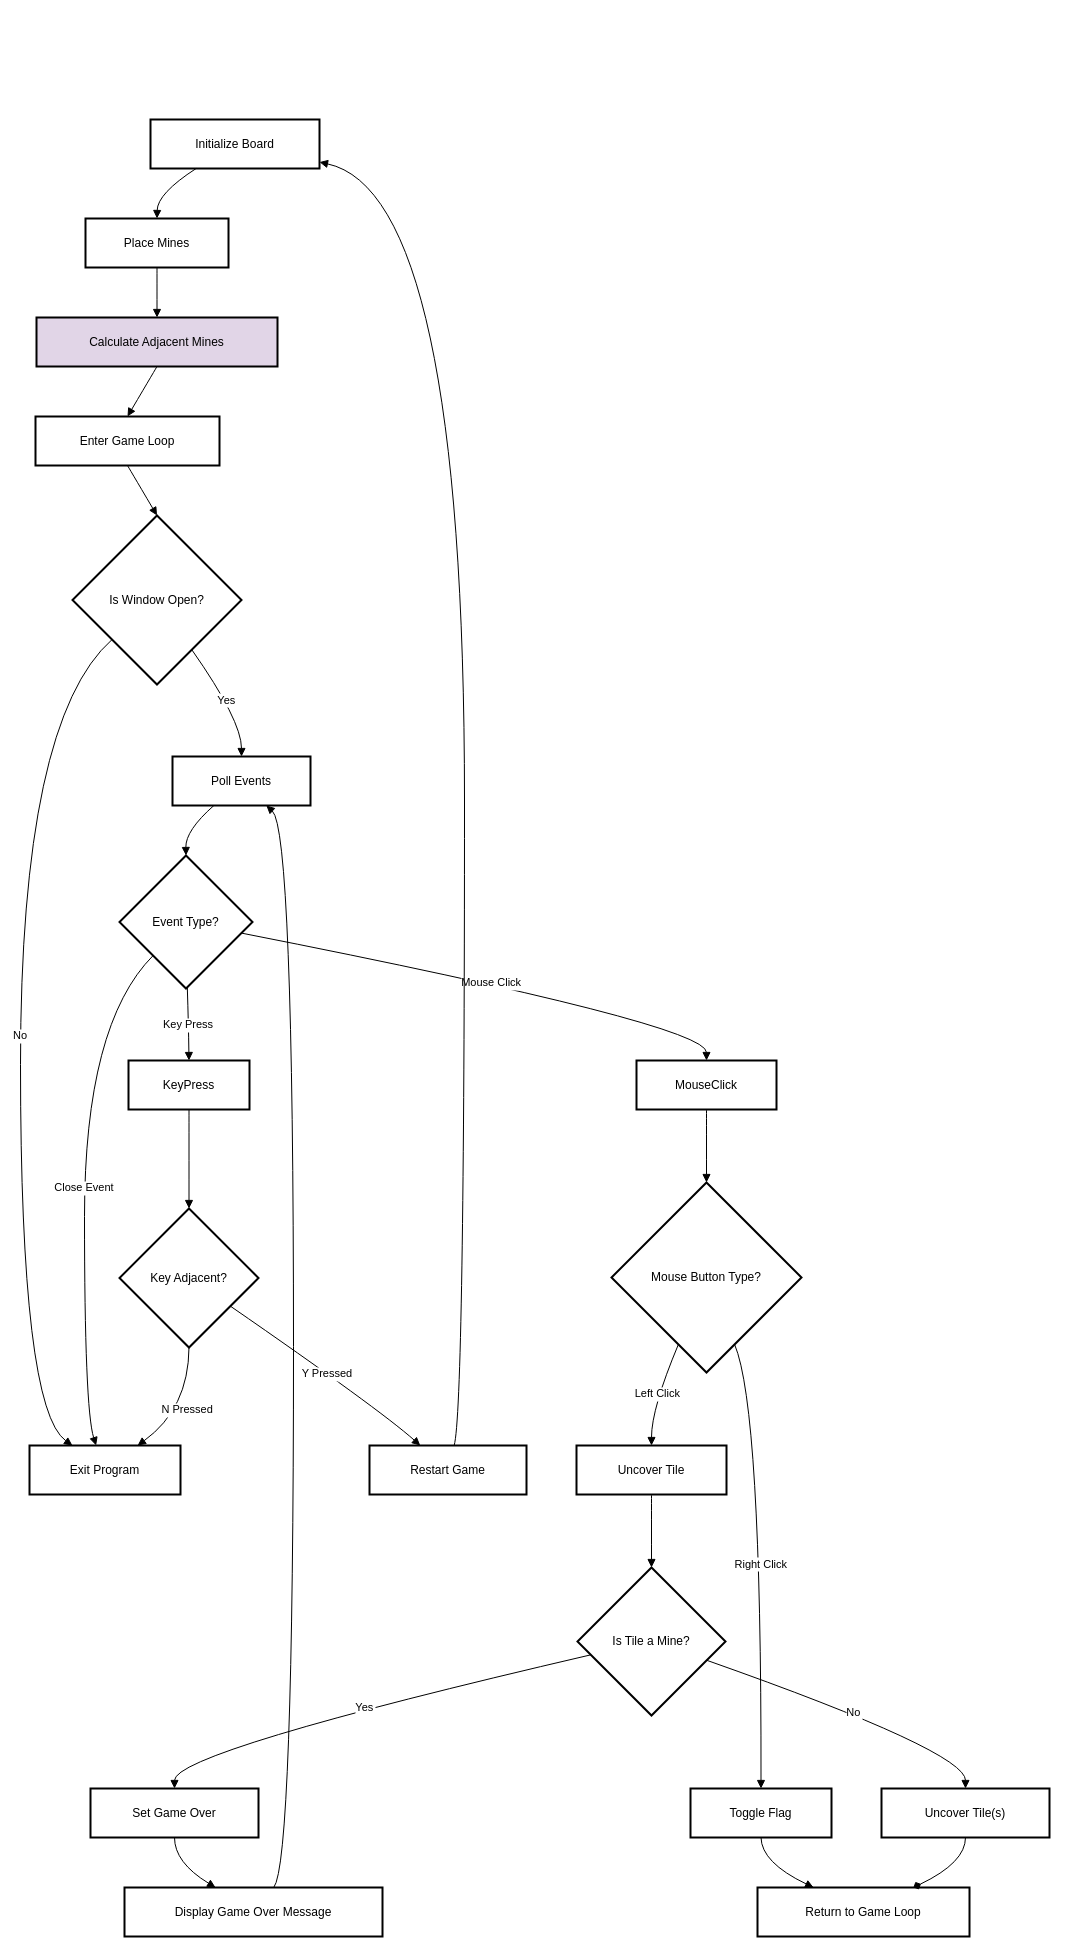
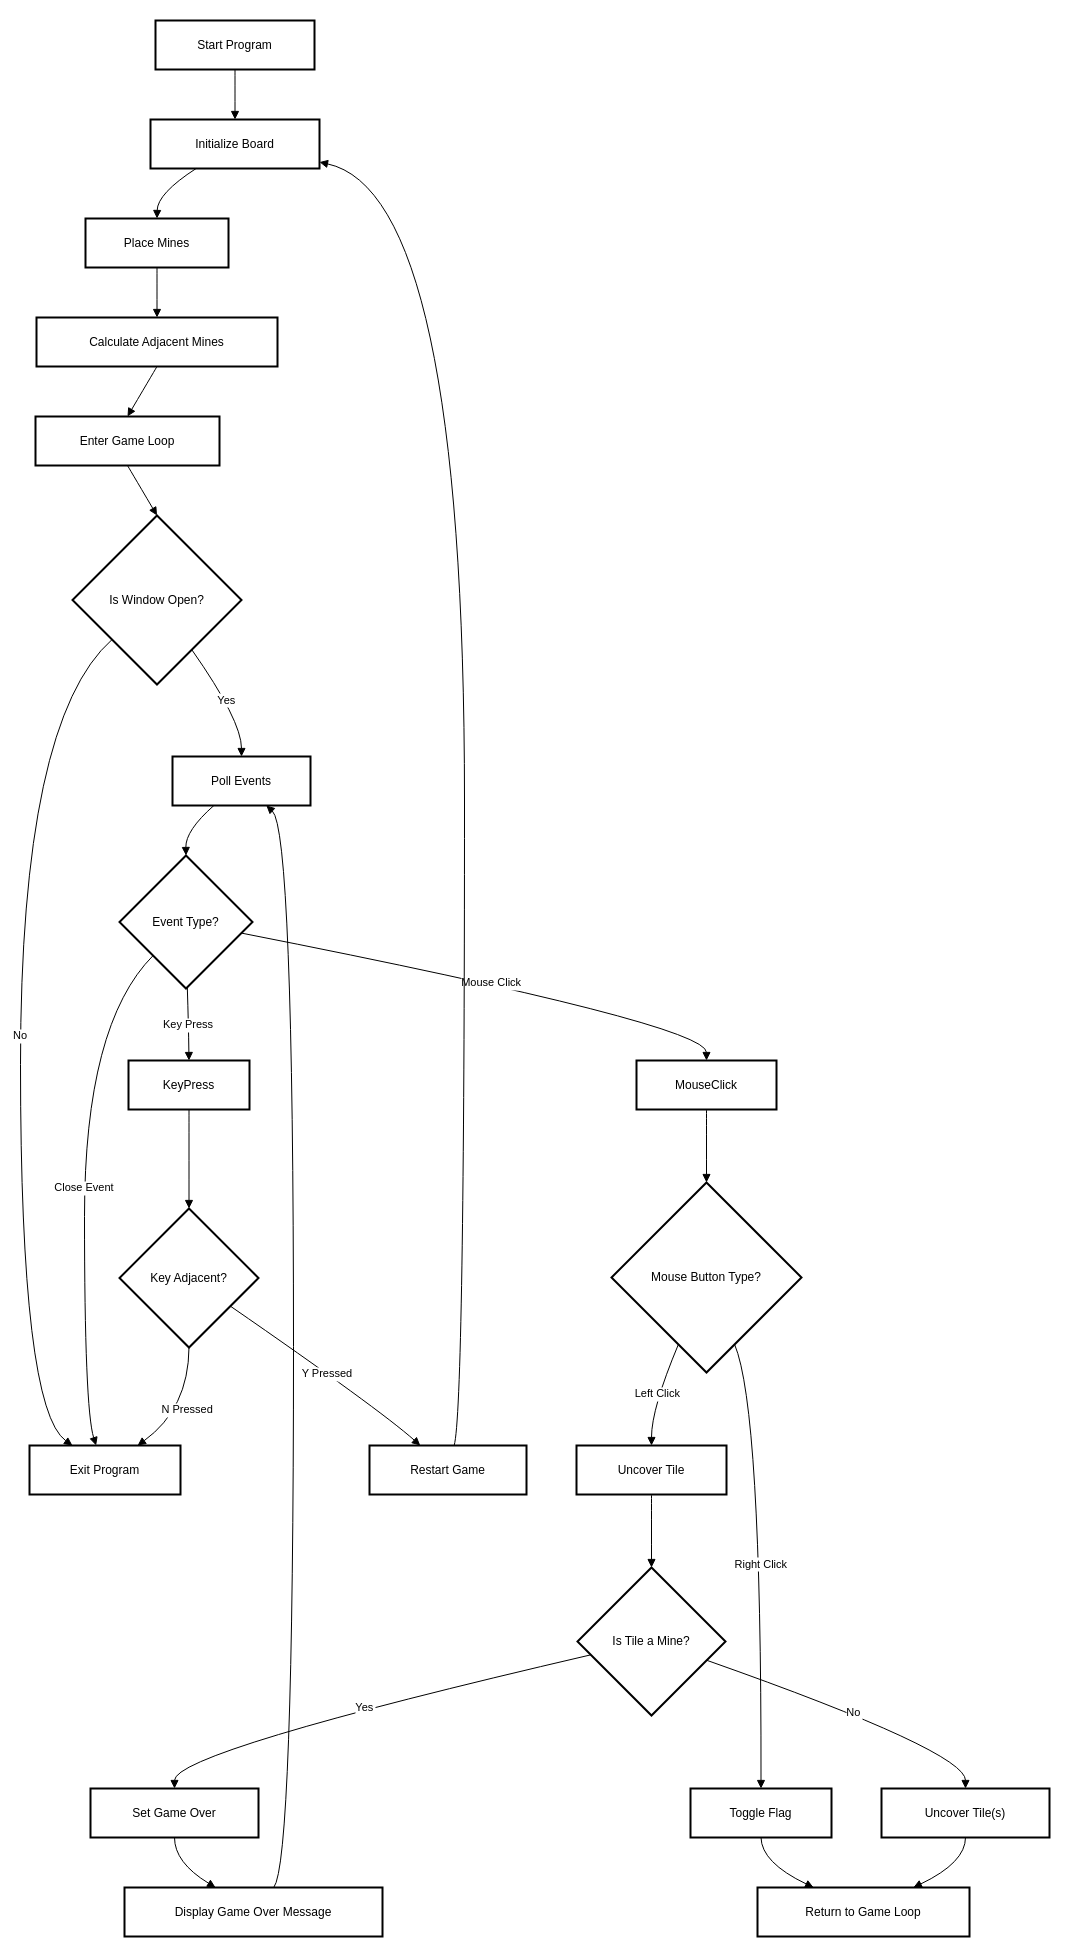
node "Start Program": added
edge "Start Program" -> "Initialize Board": added
node "Calculate Adjacent Mines": fillcolor #e1d5e7 -> #ffffff
edge "Uncover Tile(s)" -> "Return to Game Loop": arrowhead diamond -> block
